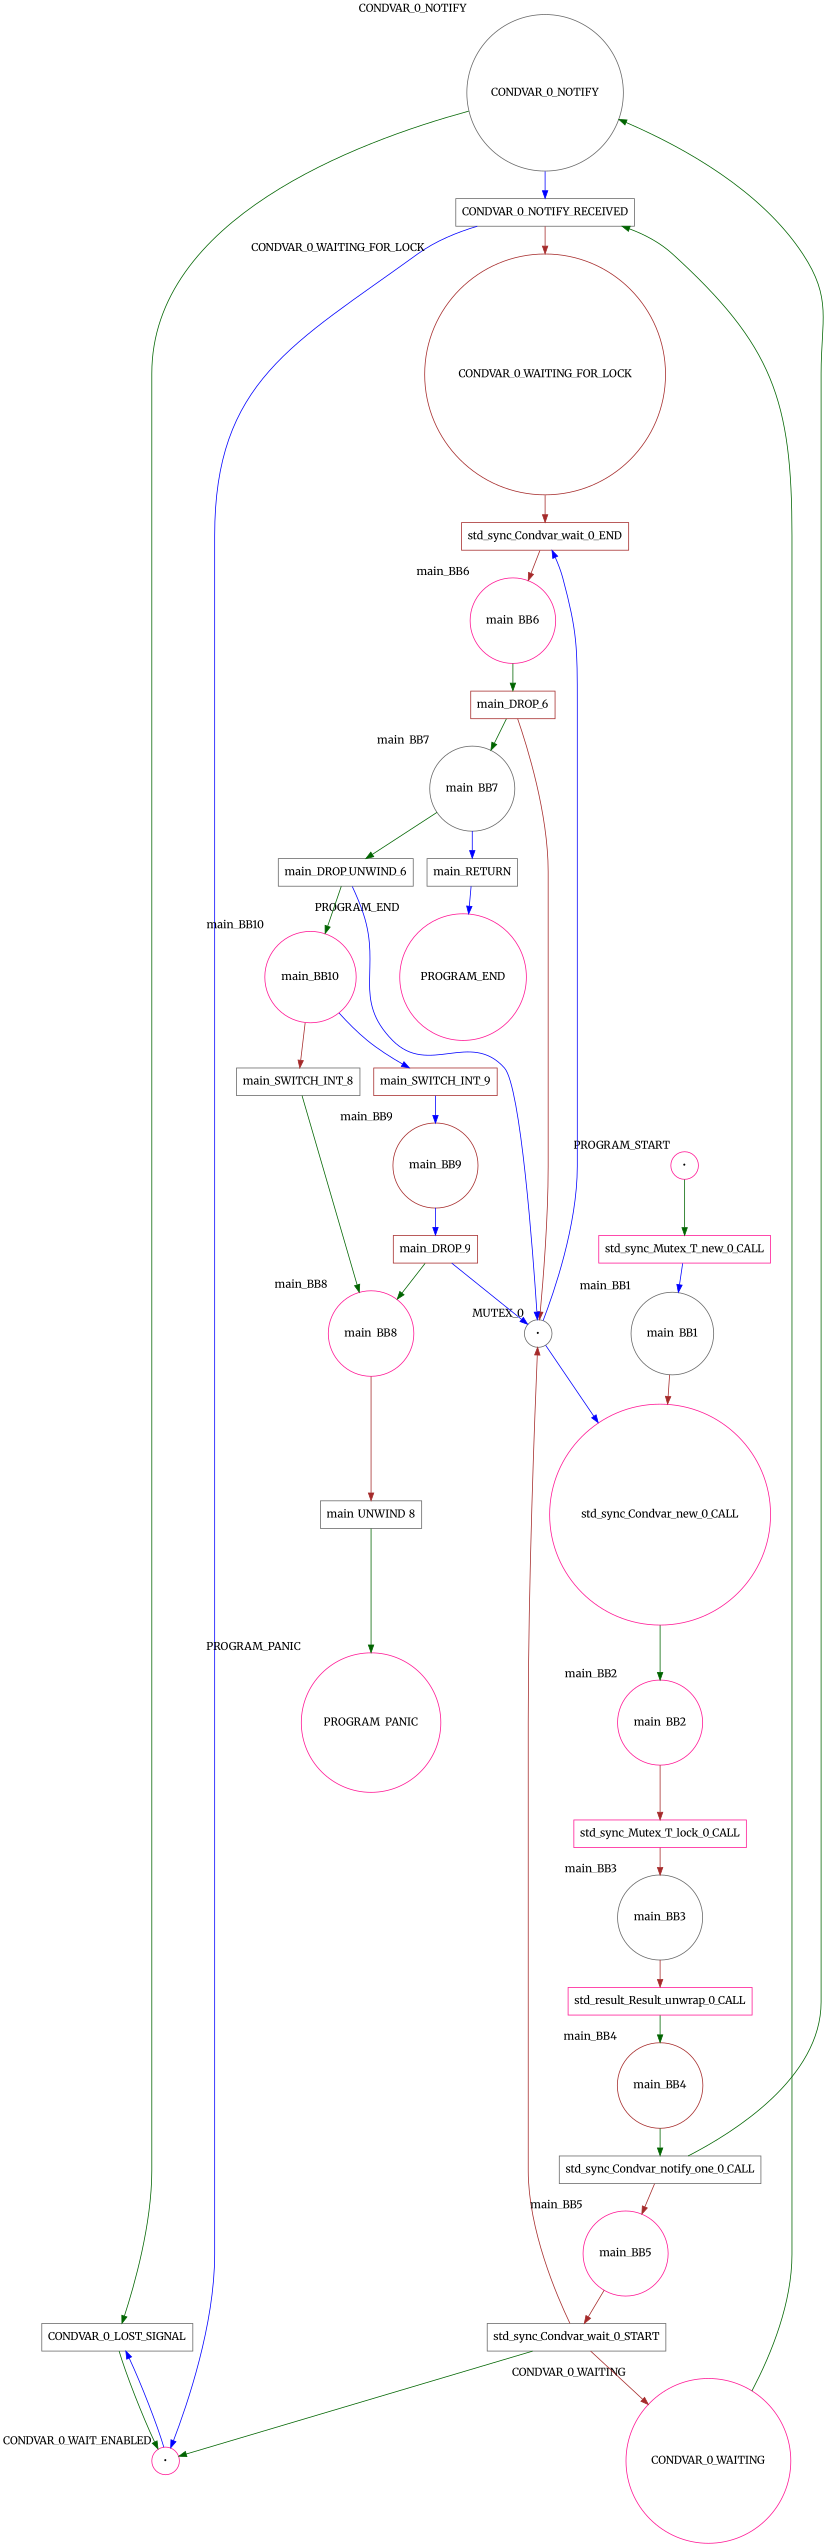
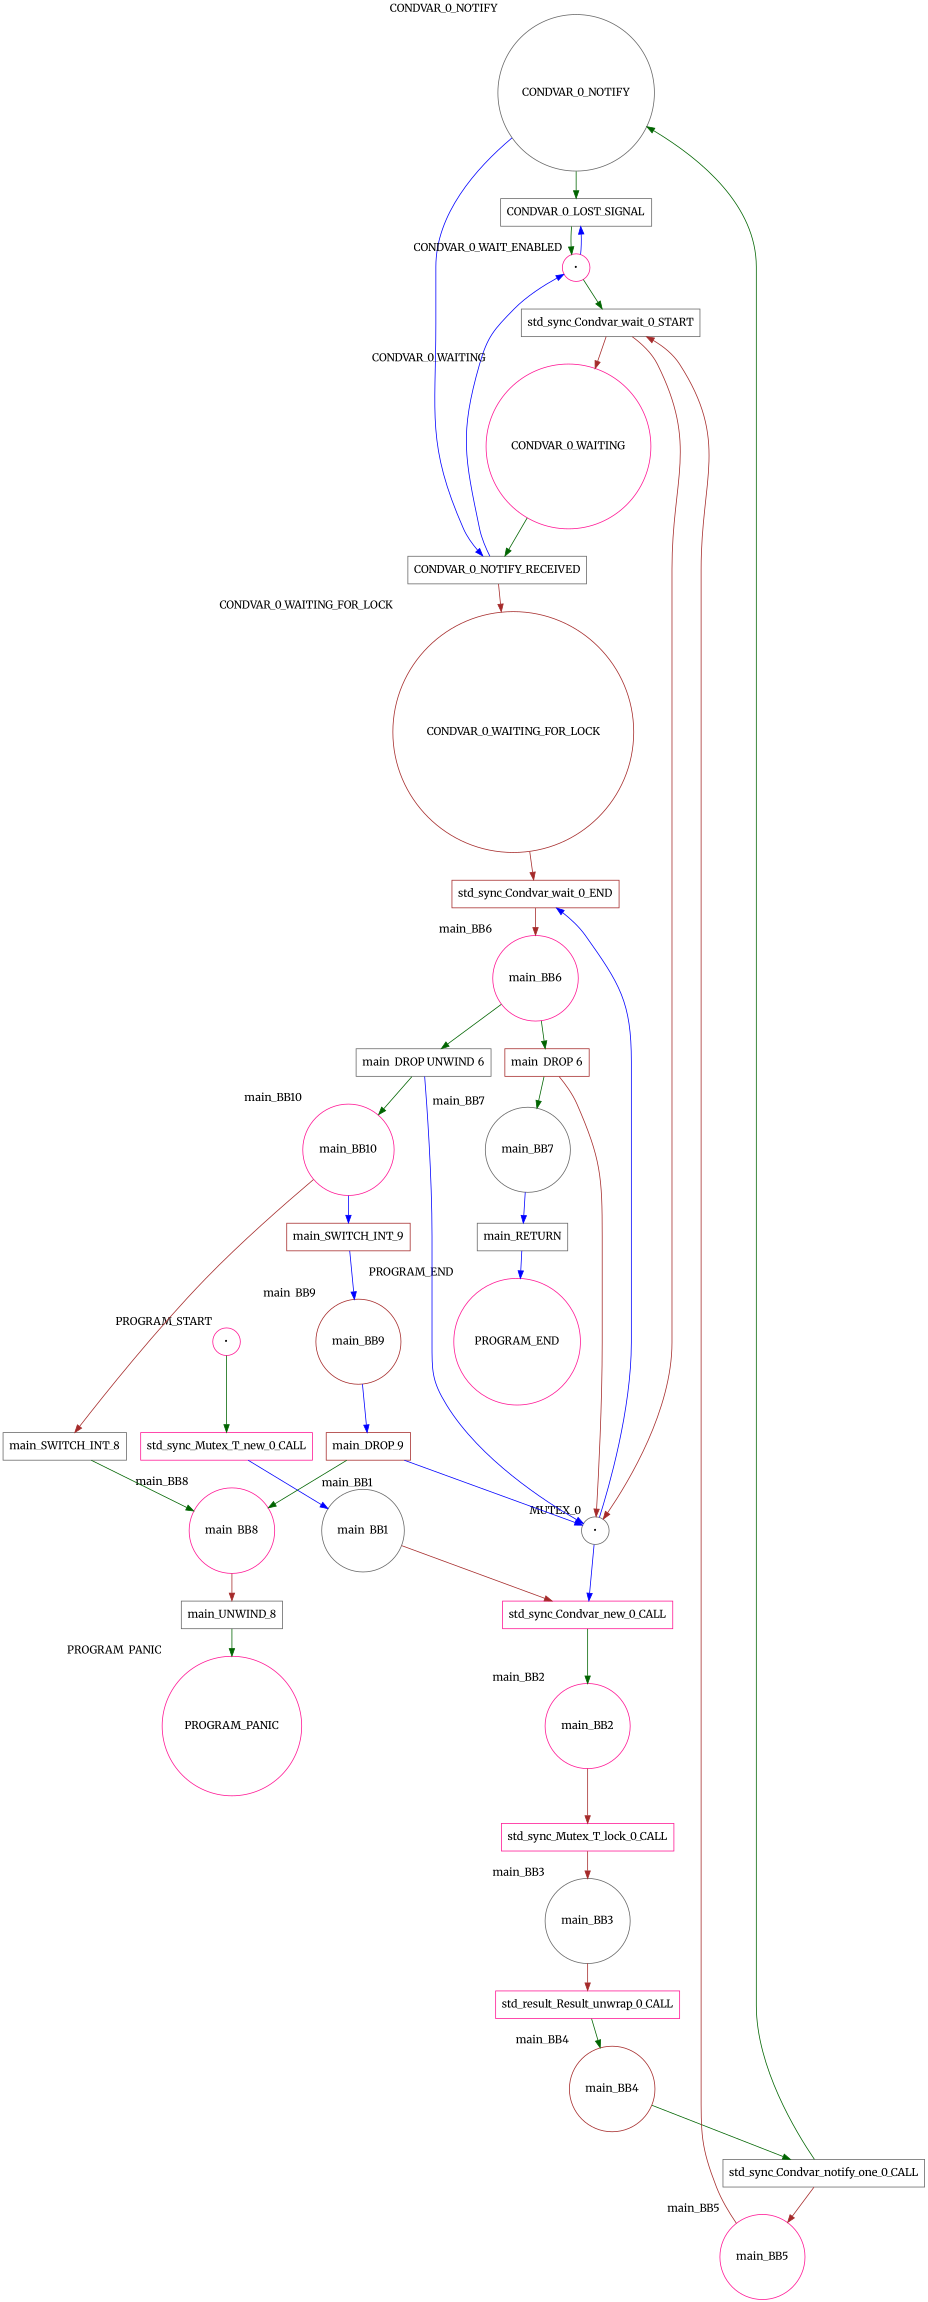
edge "main_BB7 main_BB7" -> "main_DROP_UNWIND_6": now "main_BB6 main_BB6" -> "main_DROP_UNWIND_6"
node "std_sync_Condvar_new_0_CALL": shape circle -> box
edge "std_sync_Condvar_wait_0_START" -> "• CONDVAR_0_WAIT_ENABLED": reversed
